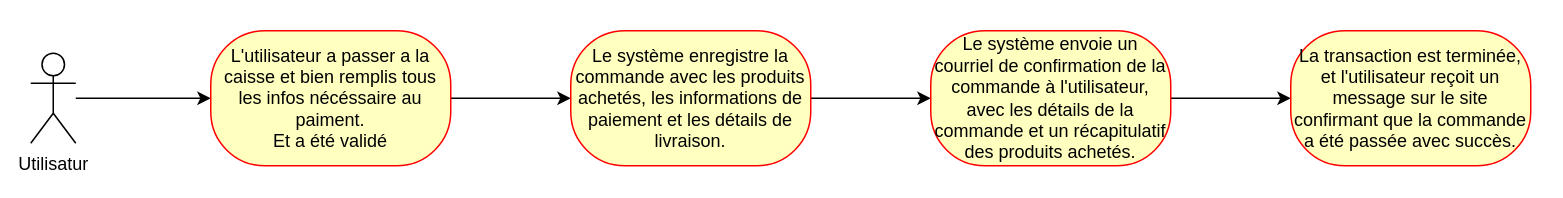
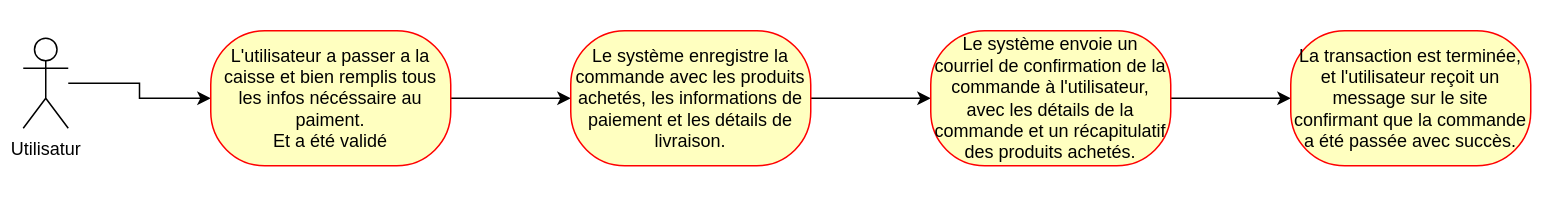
node "Utilisatur": moved (53, 98) -> (46, 83)
